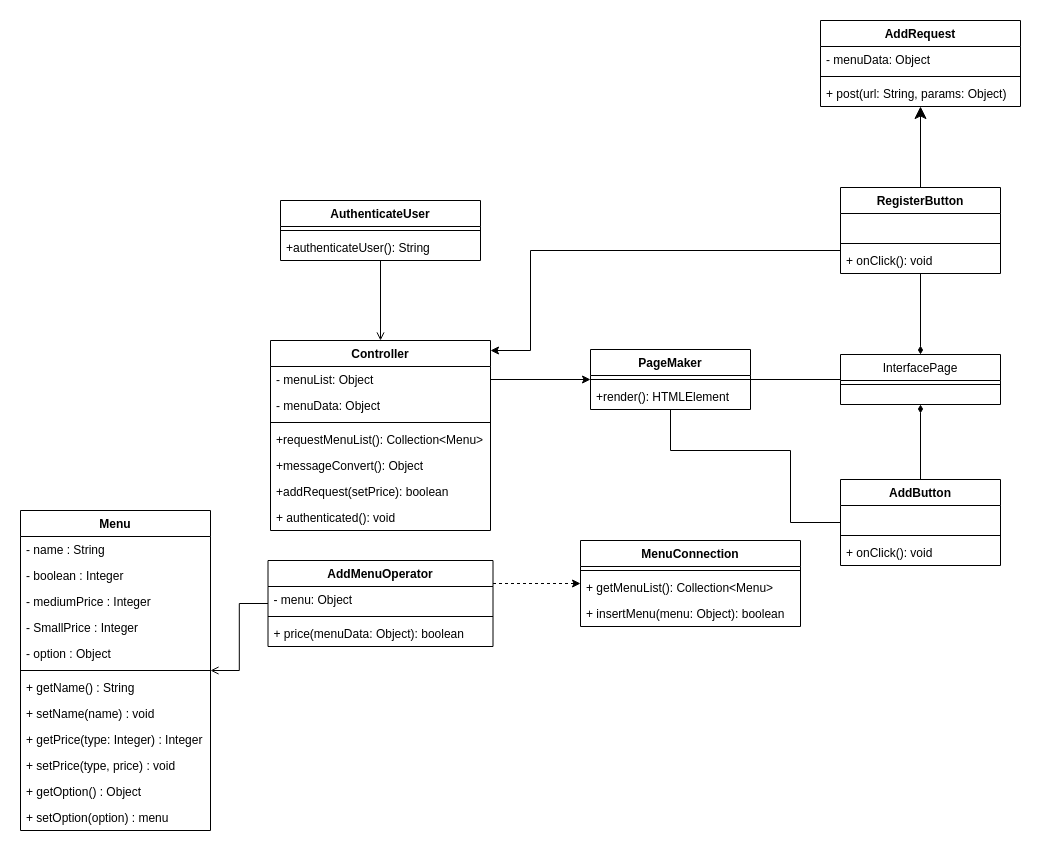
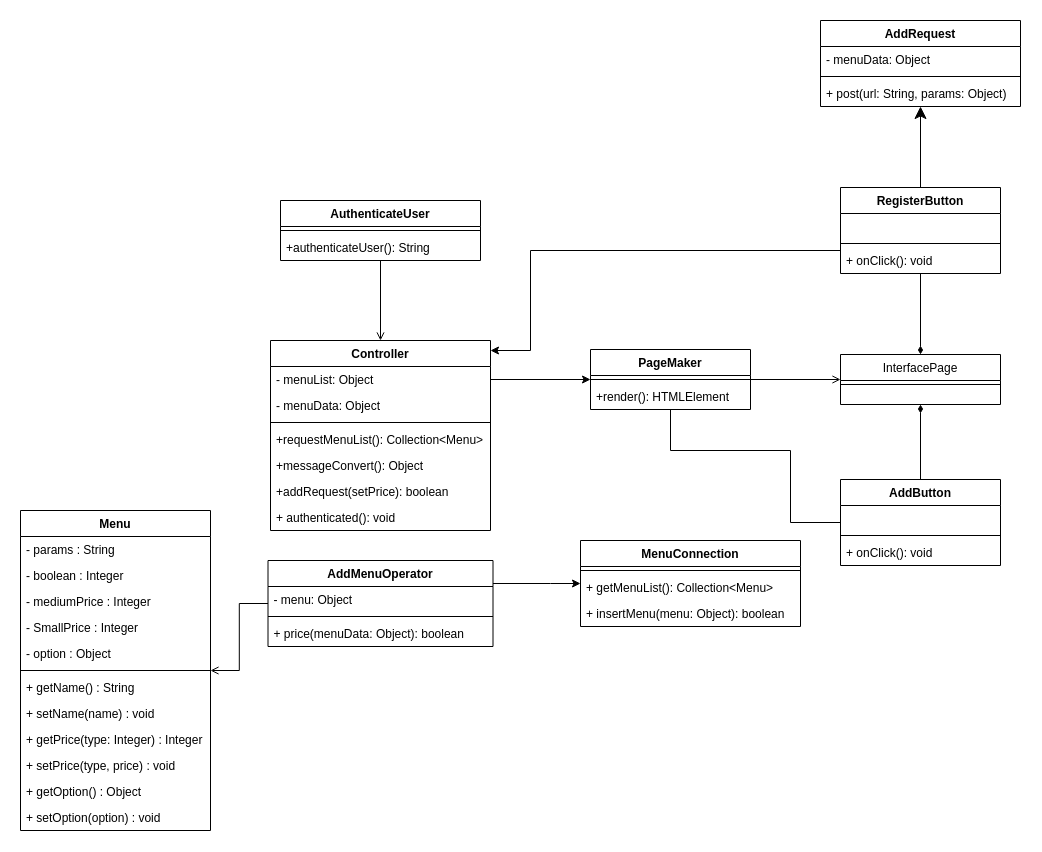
edge "PageMaker" -- "InterfacePage": arrowhead none -> open
node "- name : String": label "- name : String" -> "- params : String"
edge "AddMenuOperator" -> "MenuConnection": style dashed -> solid
node "+ setOption(option) : menu": label "+ setOption(option) : menu" -> "+ setOption(option) : void"
